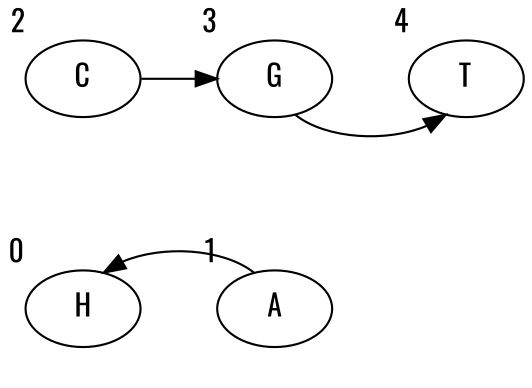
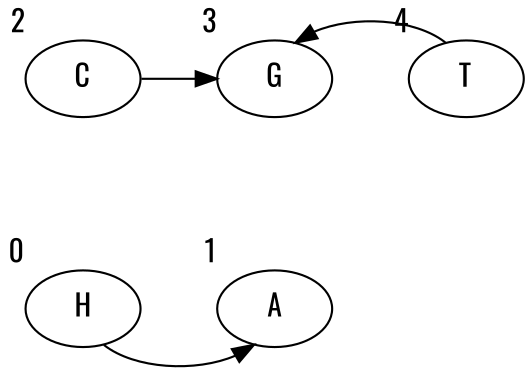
edge "G 3" -> "T 4": reversed
edge "A 1" -> "H 0": reversed
